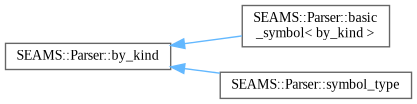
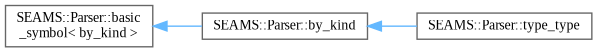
edge "SEAMS::Parser::basic _symbol< by_kind >" -> "SEAMS::Parser::by_kind": reversed
node "SEAMS::Parser::symbol_type": label "SEAMS::Parser::symbol_type" -> "SEAMS::Parser::type_type"
